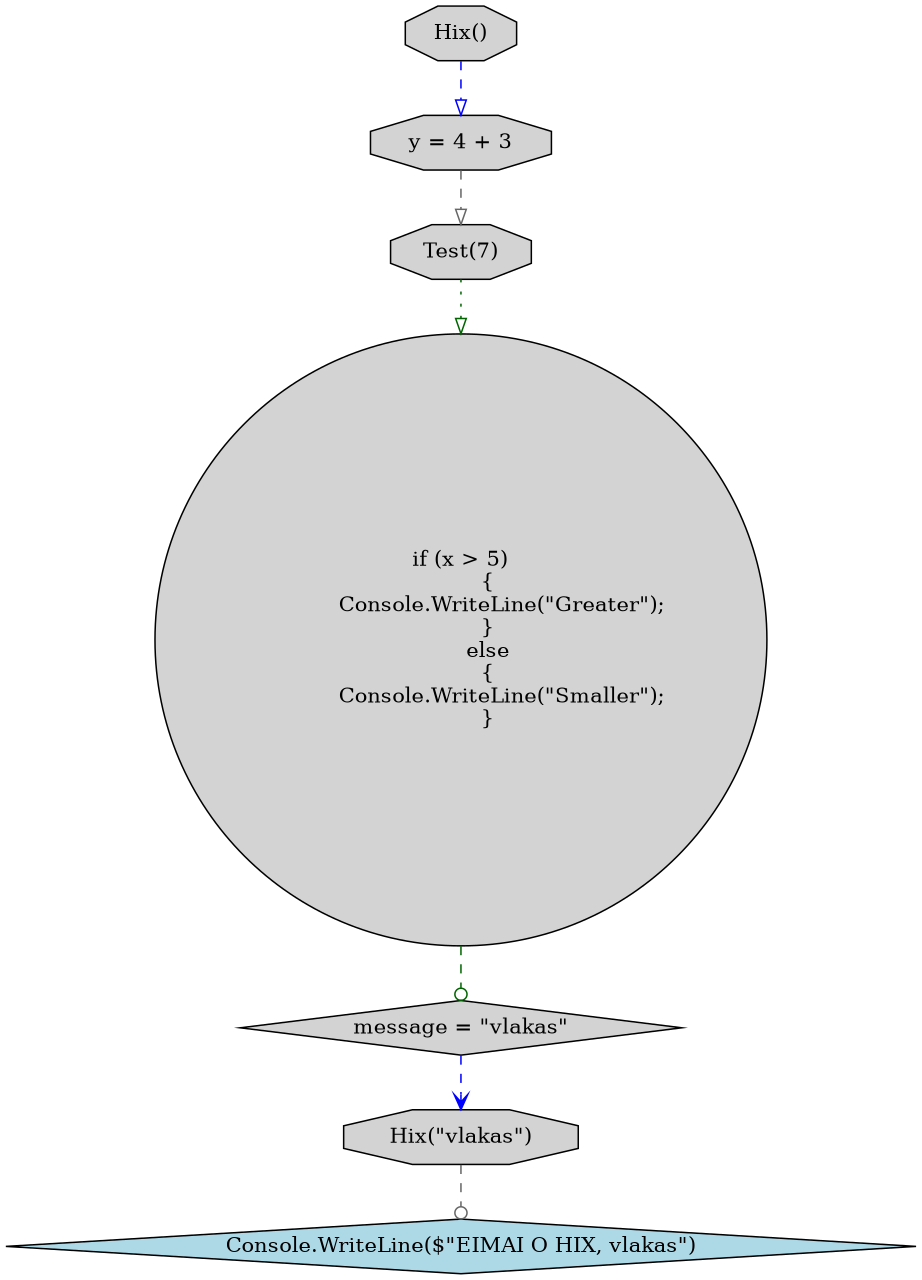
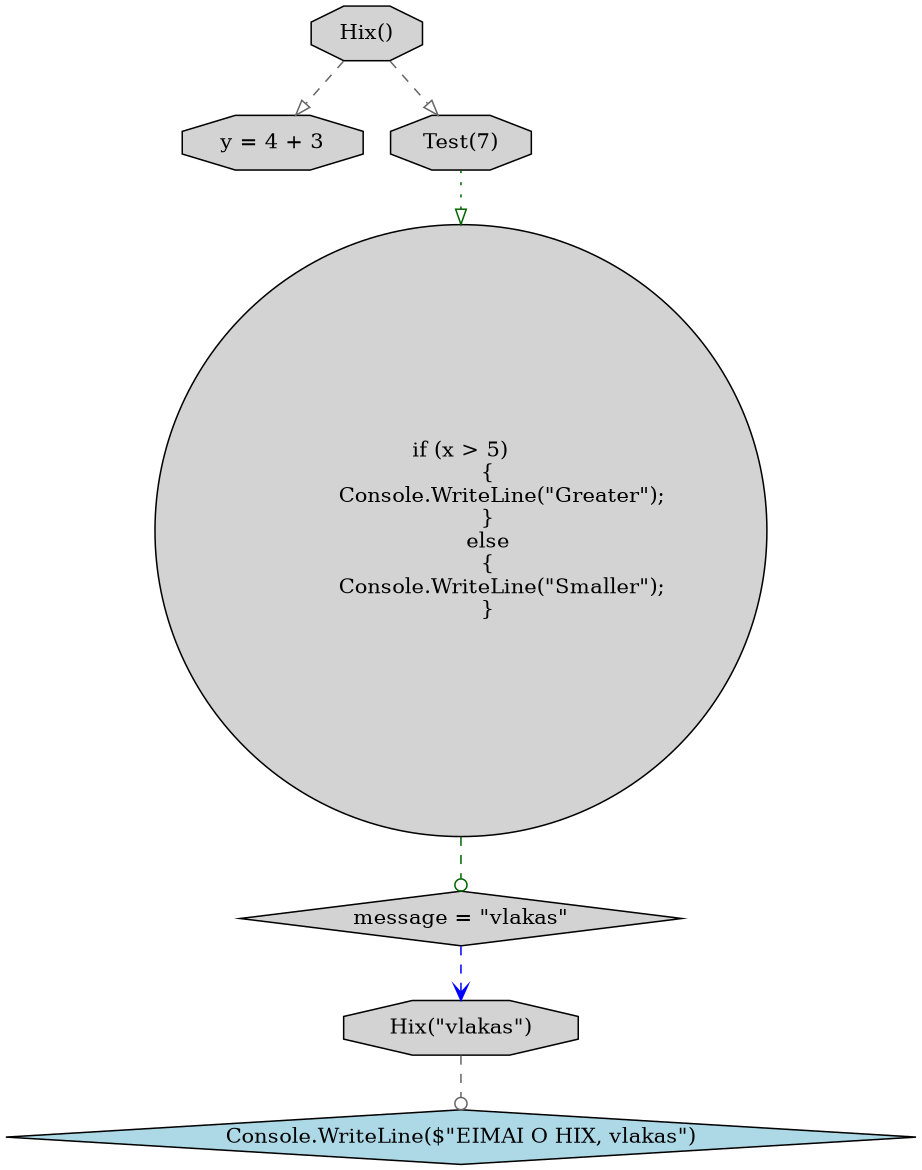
edge "Hix()" -> "y = 4 + 3": color blue -> gray40
edge "y = 4 + 3" -> "Test(7)": now "Hix()" -> "Test(7)"
